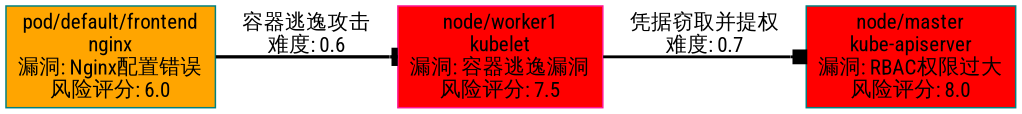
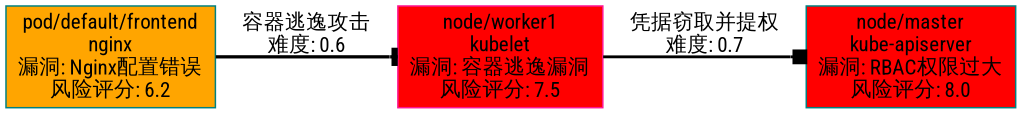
node "pod/default/frontend nginx 漏洞: Nginx配置错误 风险评分: 6.0": label "pod/default/frontend nginx 漏洞: Nginx配置错误 风险评分: 6.0" -> "pod/default/frontend nginx 漏洞: Nginx配置错误 风险评分: 6.2"
